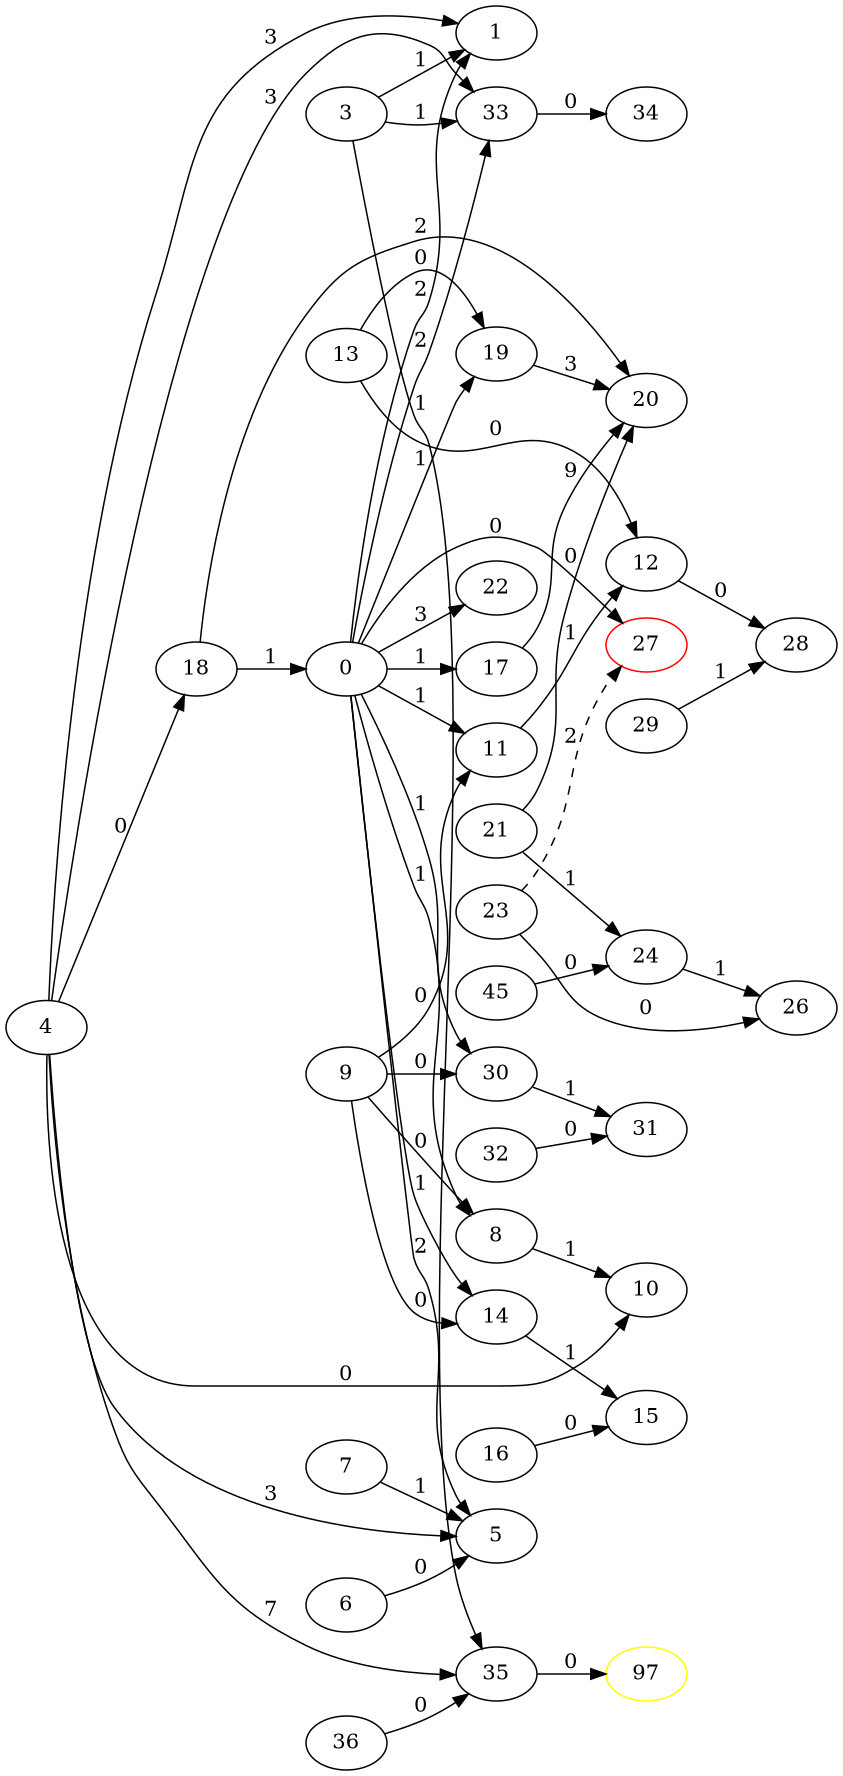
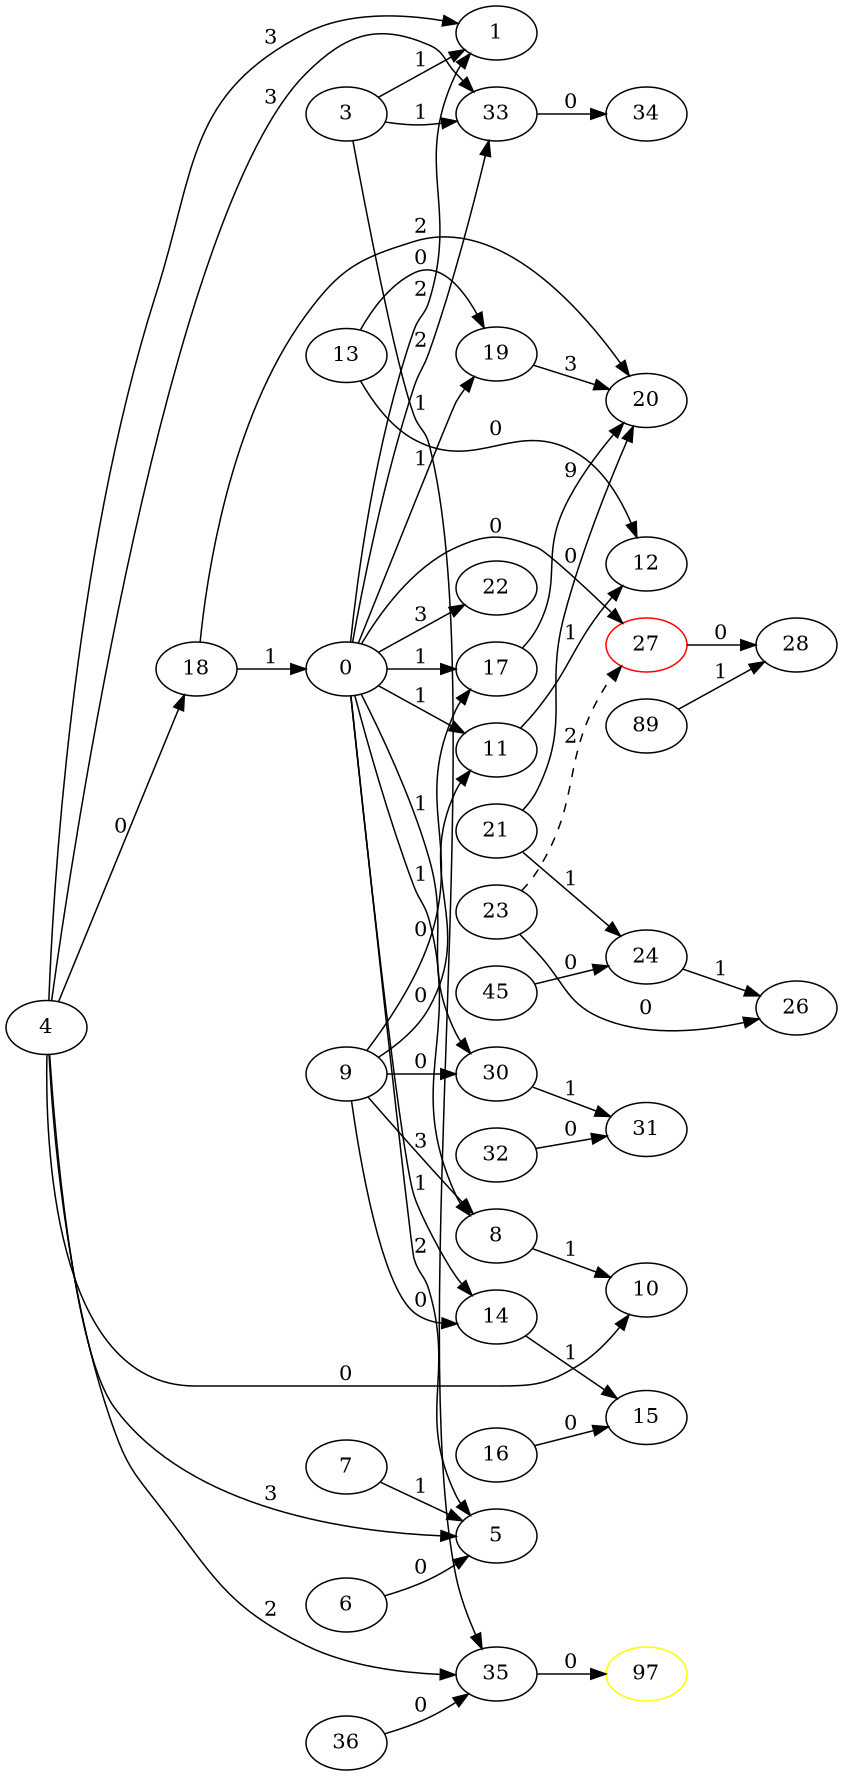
edge "12" -> "28": now "27" -> "28"
node "29": label "29" -> "89"
edge "9" -> "17": added, label "0"
edge "9" -> "8": label "0" -> "3"
edge "4" -> "35": label "7" -> "2"
